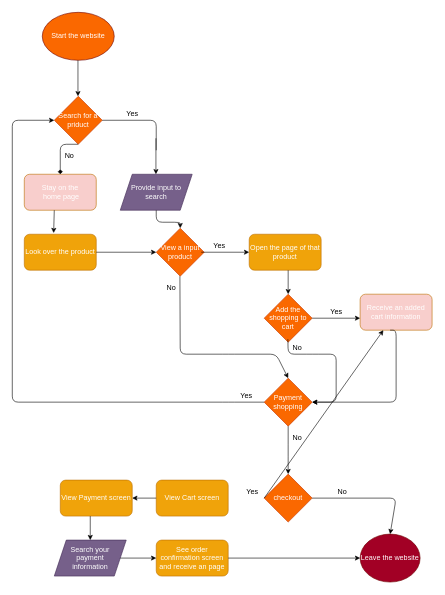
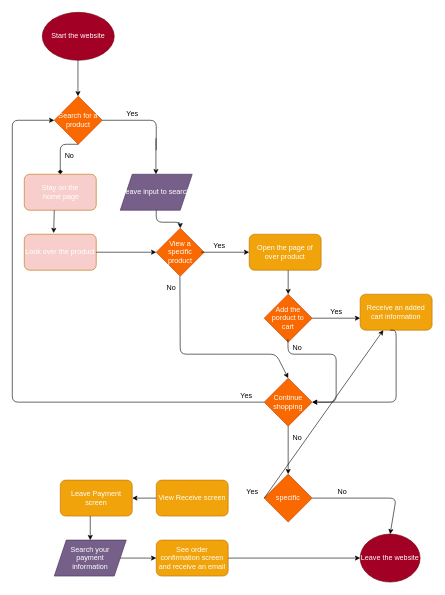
node "Start the website": fillcolor #fa6800 -> #a20025
node "Search for a priduct": label "Search for a priduct" -> "Search for a product"
node "Provide input to search": label "Provide input to search" -> "Leave input to search"
node "Look over the product": fillcolor #f0a30a -> #f8cecc
node "View a input product": label "View a input product" -> "View a specific product"
node "Open the page of that product": label "Open the page of that product" -> "Open the page of over product"
node "Receive an added cart information": fillcolor #f8cecc -> #f0a30a
node "Add the shopping to cart": label "Add the shopping to cart" -> "Add the porduct to cart"
node "Payment shopping": label "Payment shopping" -> "Continue shopping"
node "View Payment screen": label "View Payment screen" -> "Leave Payment screen"
node "View Cart screen": label "View Cart screen" -> "View Receive screen"
node "checkout": label "checkout" -> "specific"
node "See order confirmation screen and receive an page": label "See order confirmation screen and receive an page" -> "See order confirmation screen and receive an email"
